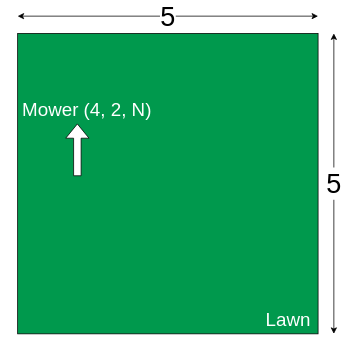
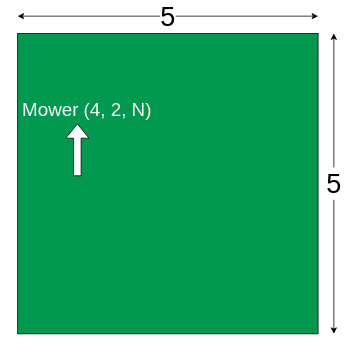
node "Lawn": removed
